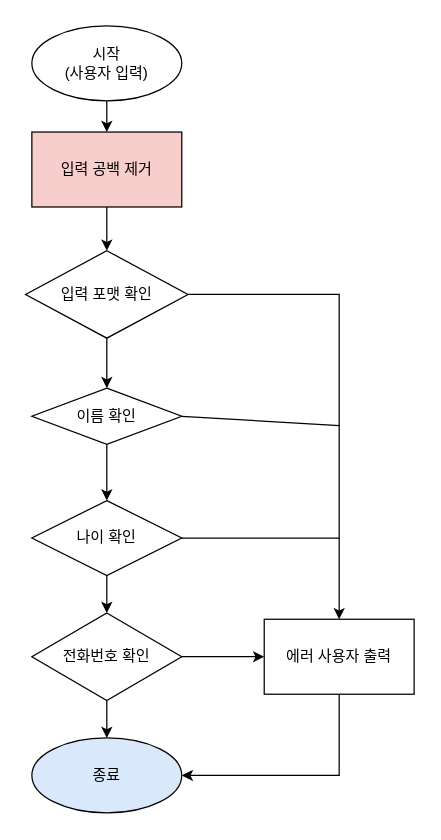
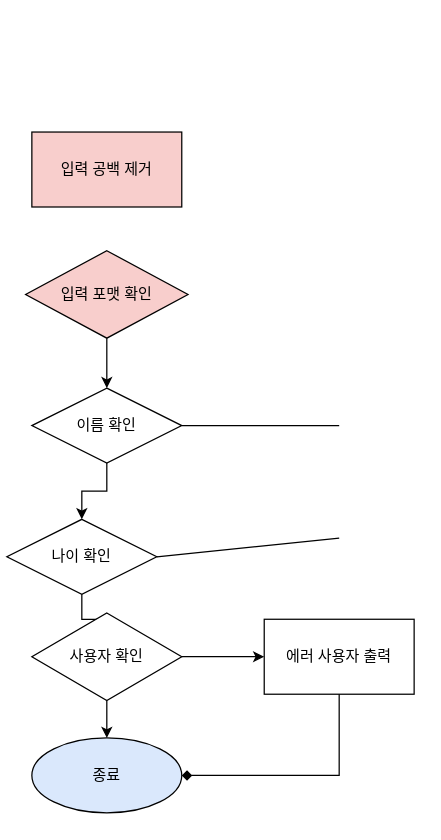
node "시작 (사용자 입력)": removed
edge "시작 (사용자 입력)" -> "입력 공백 제거": removed
edge "입력 공백 제거" -> "입력 포맷 확인": removed
node "입력 포맷 확인": fillcolor #ffffff -> #f8cecc
edge "입력 포맷 확인" -> "에러 사용자 출력": removed
node "이름 확인": size 150x56 -> 150x75
node "나이 확인": moved (107, 538) -> (82, 557)
node "전화번호 확인": label "전화번호 확인" -> "사용자 확인"
edge "에러 사용자 출력" -> "종료": arrowhead classic -> diamond
